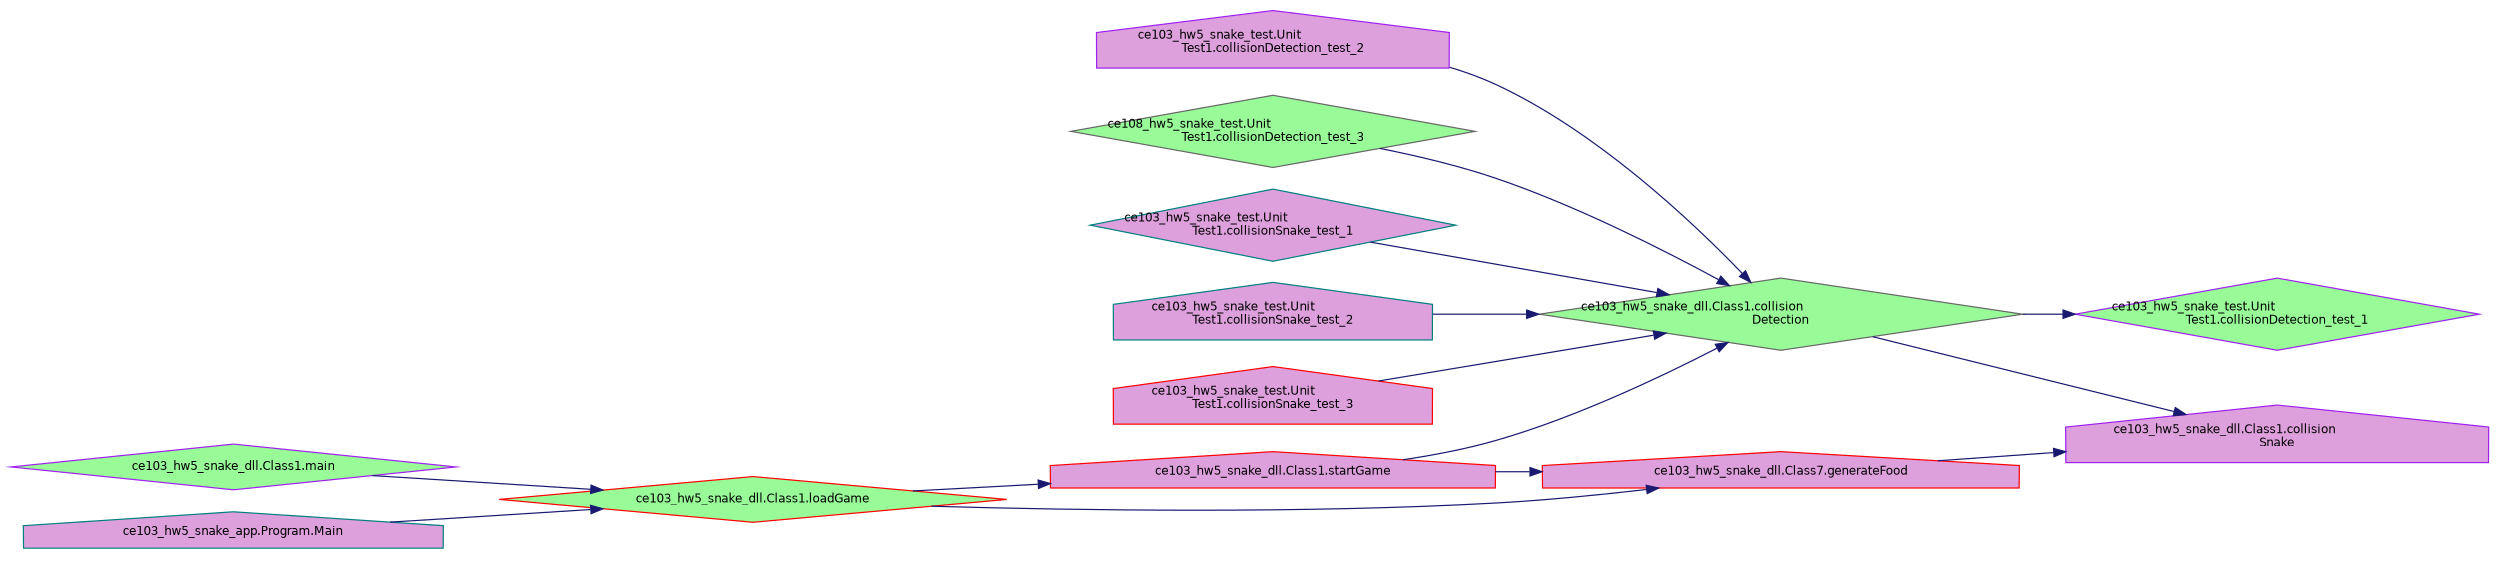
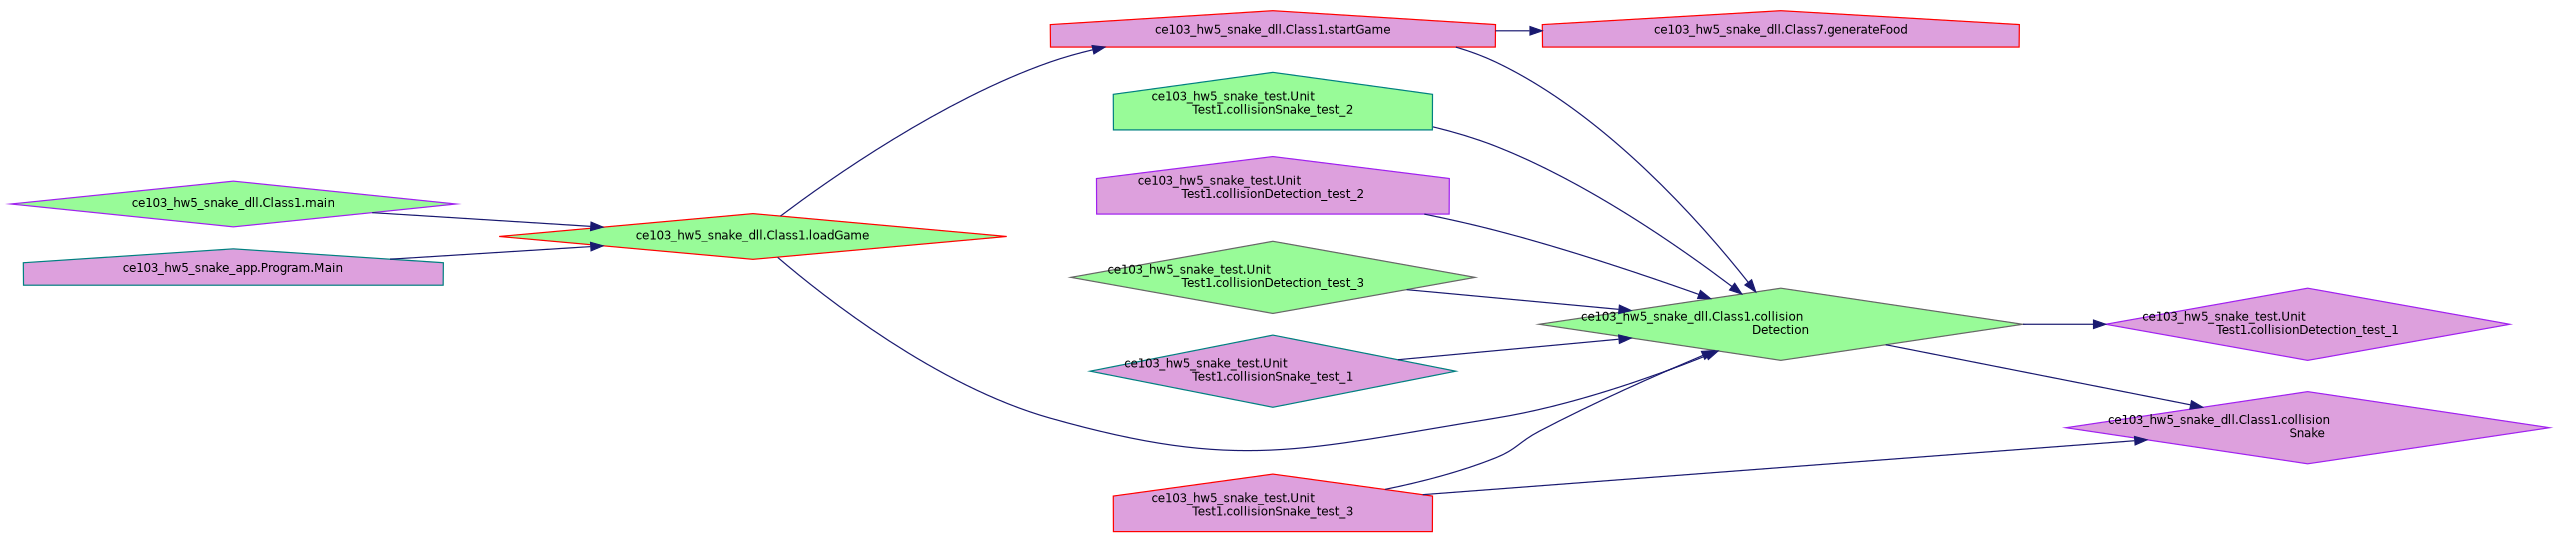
node "ce108_hw5_snake_test.Unit Test1.collisionDetection_test_3": label "ce108_hw5_snake_test.Unit Test1.collisionDetection_test_3" -> "ce103_hw5_snake_test.Unit Test1.collisionDetection_test_3"
node "ce103_hw5_snake_test.Unit Test1.collisionSnake_test_2": fillcolor plum -> palegreen
node "ce103_hw5_snake_test.Unit Test1.collisionDetection_test_1": fillcolor palegreen -> plum
node "ce103_hw5_snake_dll.Class1.collision Snake": shape house -> diamond
edge "ce103_hw5_snake_dll.Class7.generateFood" -> "ce103_hw5_snake_dll.Class1.collision Snake": now "ce103_hw5_snake_test.Unit Test1.collisionSnake_test_3" -> "ce103_hw5_snake_dll.Class1.collision Snake"
edge "ce103_hw5_snake_dll.Class1.loadGame" -> "ce103_hw5_snake_dll.Class7.generateFood": now "ce103_hw5_snake_dll.Class1.loadGame" -> "ce103_hw5_snake_dll.Class1.collision Detection"
